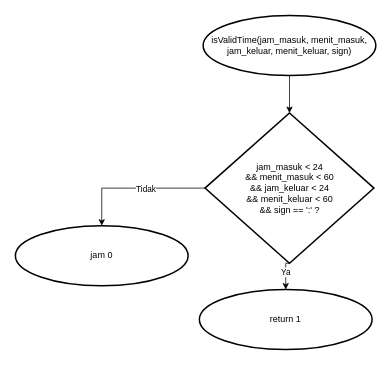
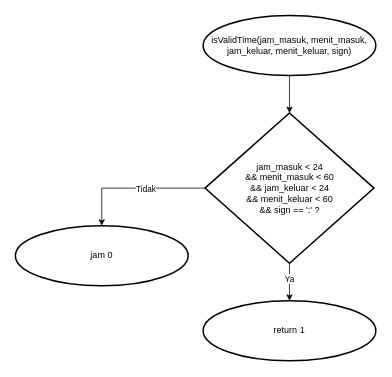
node "return 1": moved (285, 319) -> (289, 330)
